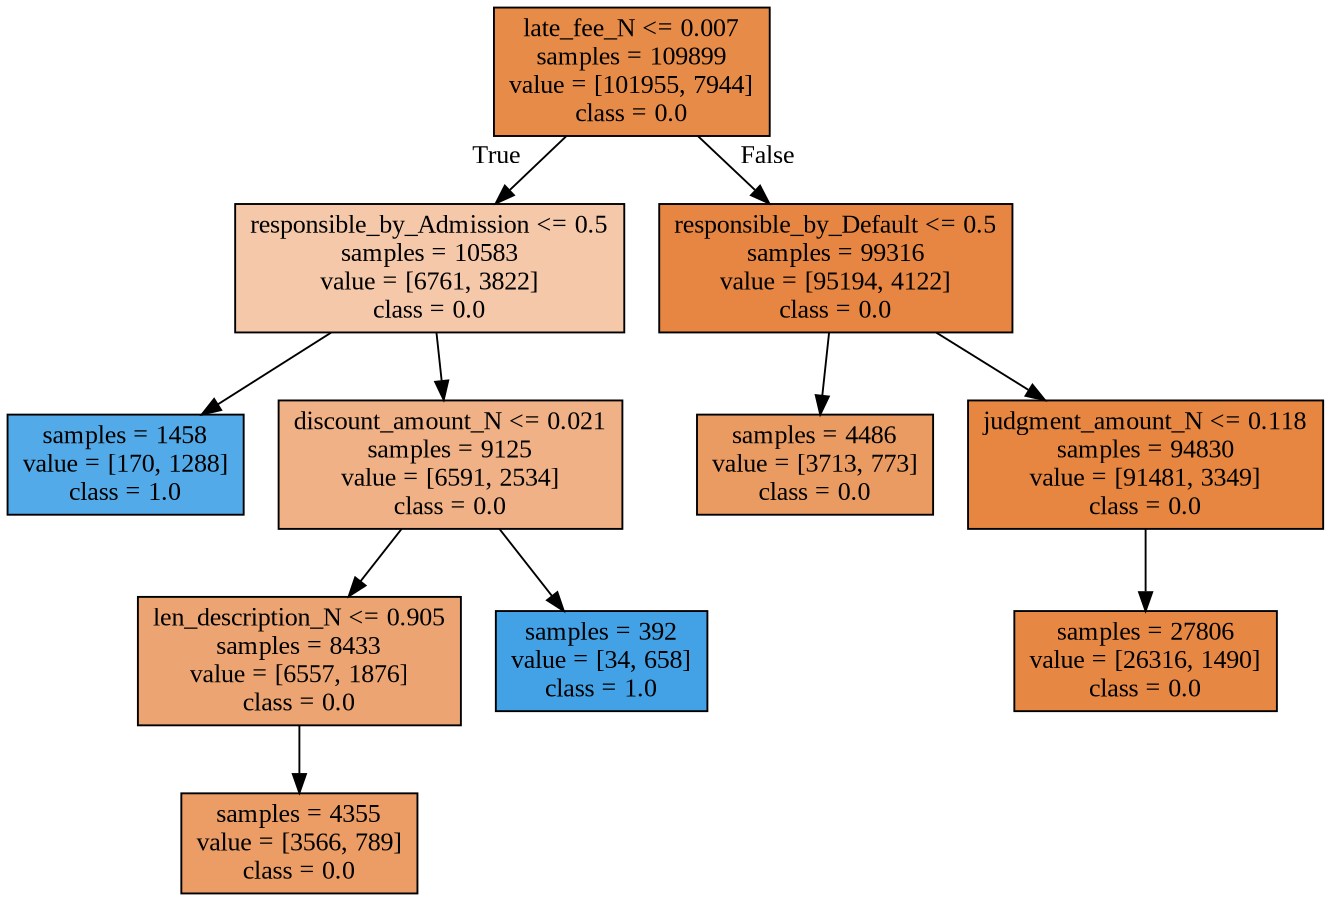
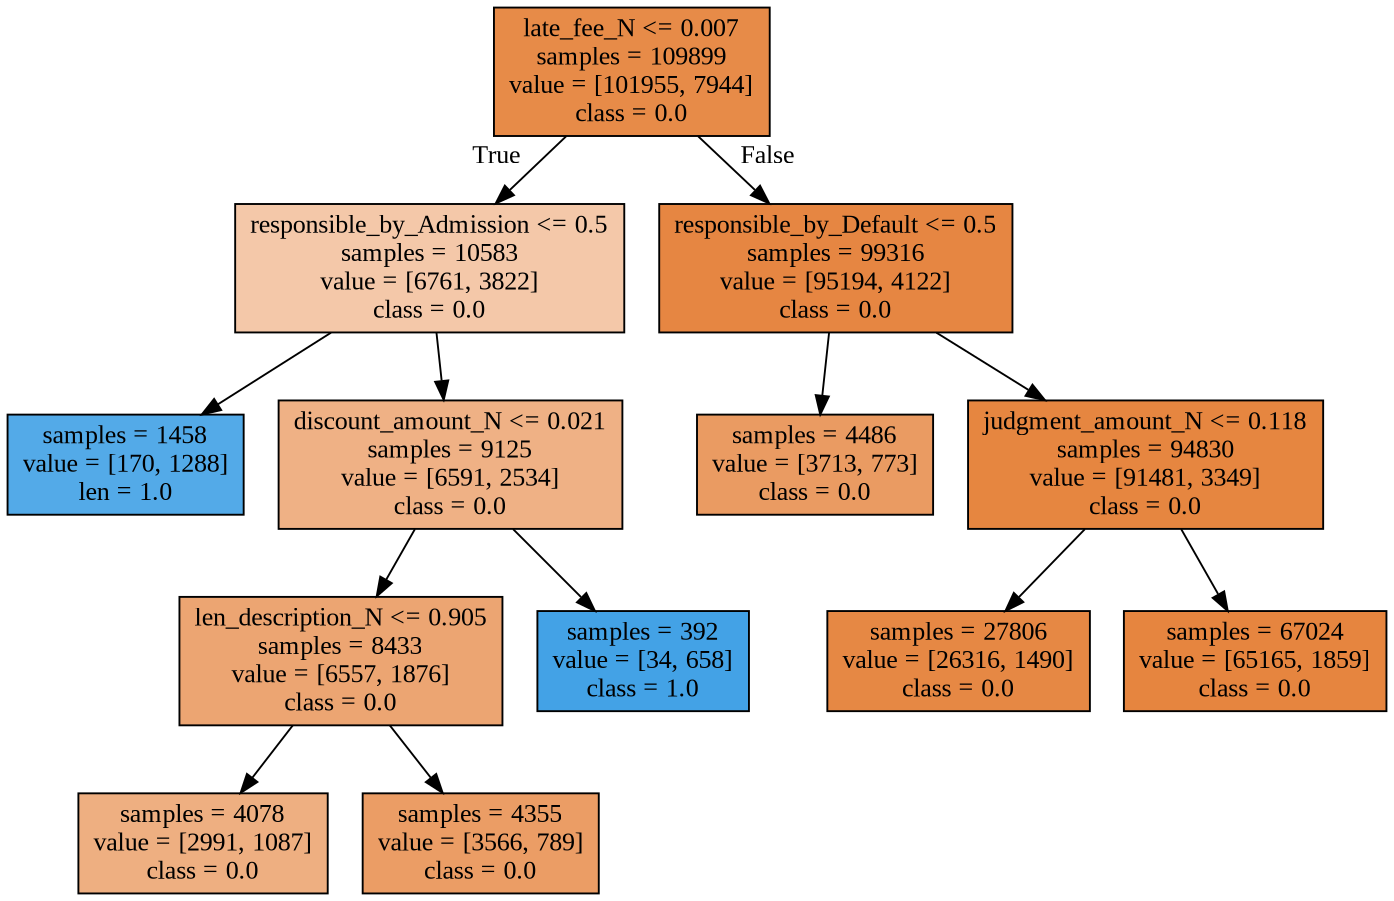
node "samples = 1458 value = [170, 1288] class = 1.0": label "samples = 1458 value = [170, 1288] class = 1.0" -> "samples = 1458 value = [170, 1288] len = 1.0"
node "samples = 67024 value = [65165, 1859] class = 0.0": added
node "samples = 4078 value = [2991, 1087] class = 0.0": added
